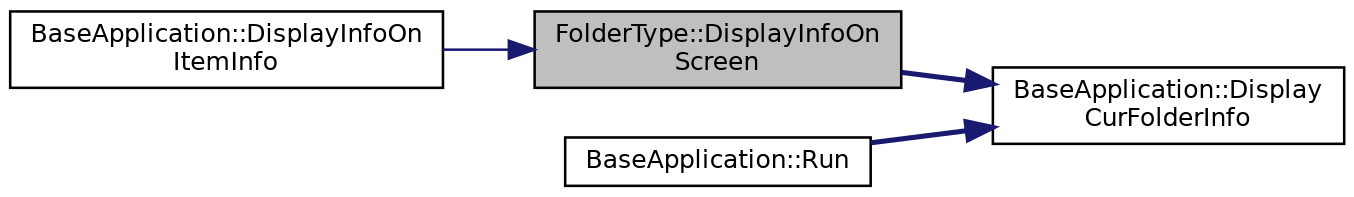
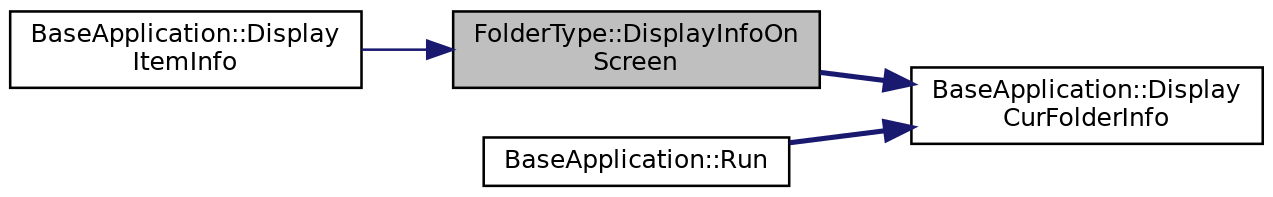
node "BaseApplication::DisplayInfoOn ItemInfo": label "BaseApplication::DisplayInfoOn ItemInfo" -> "BaseApplication::Display ItemInfo"
